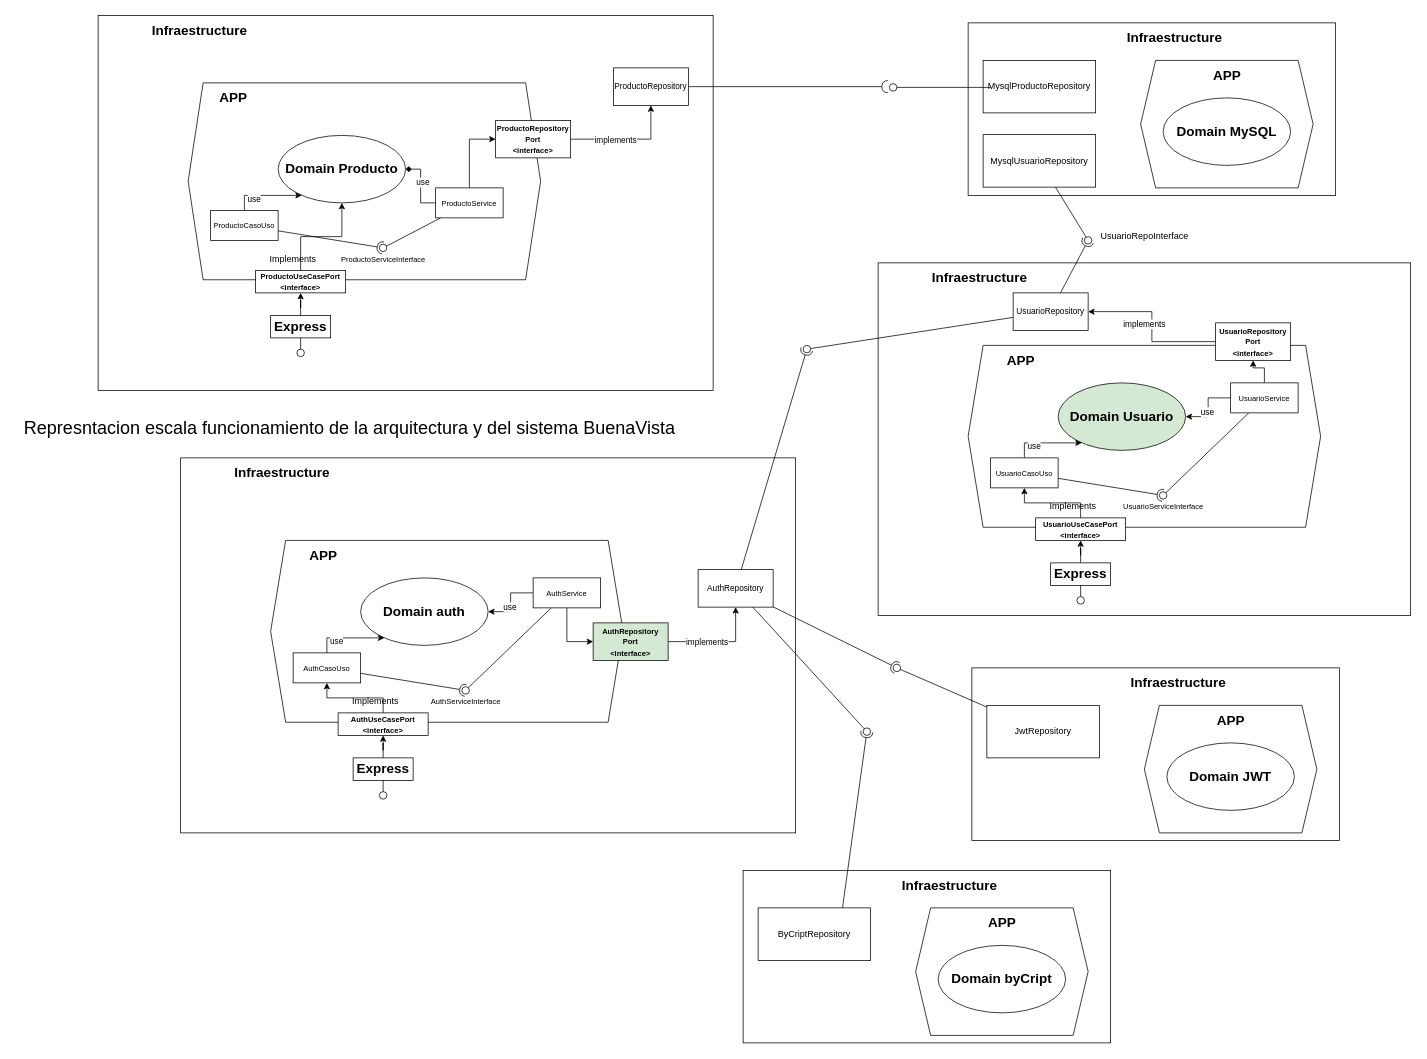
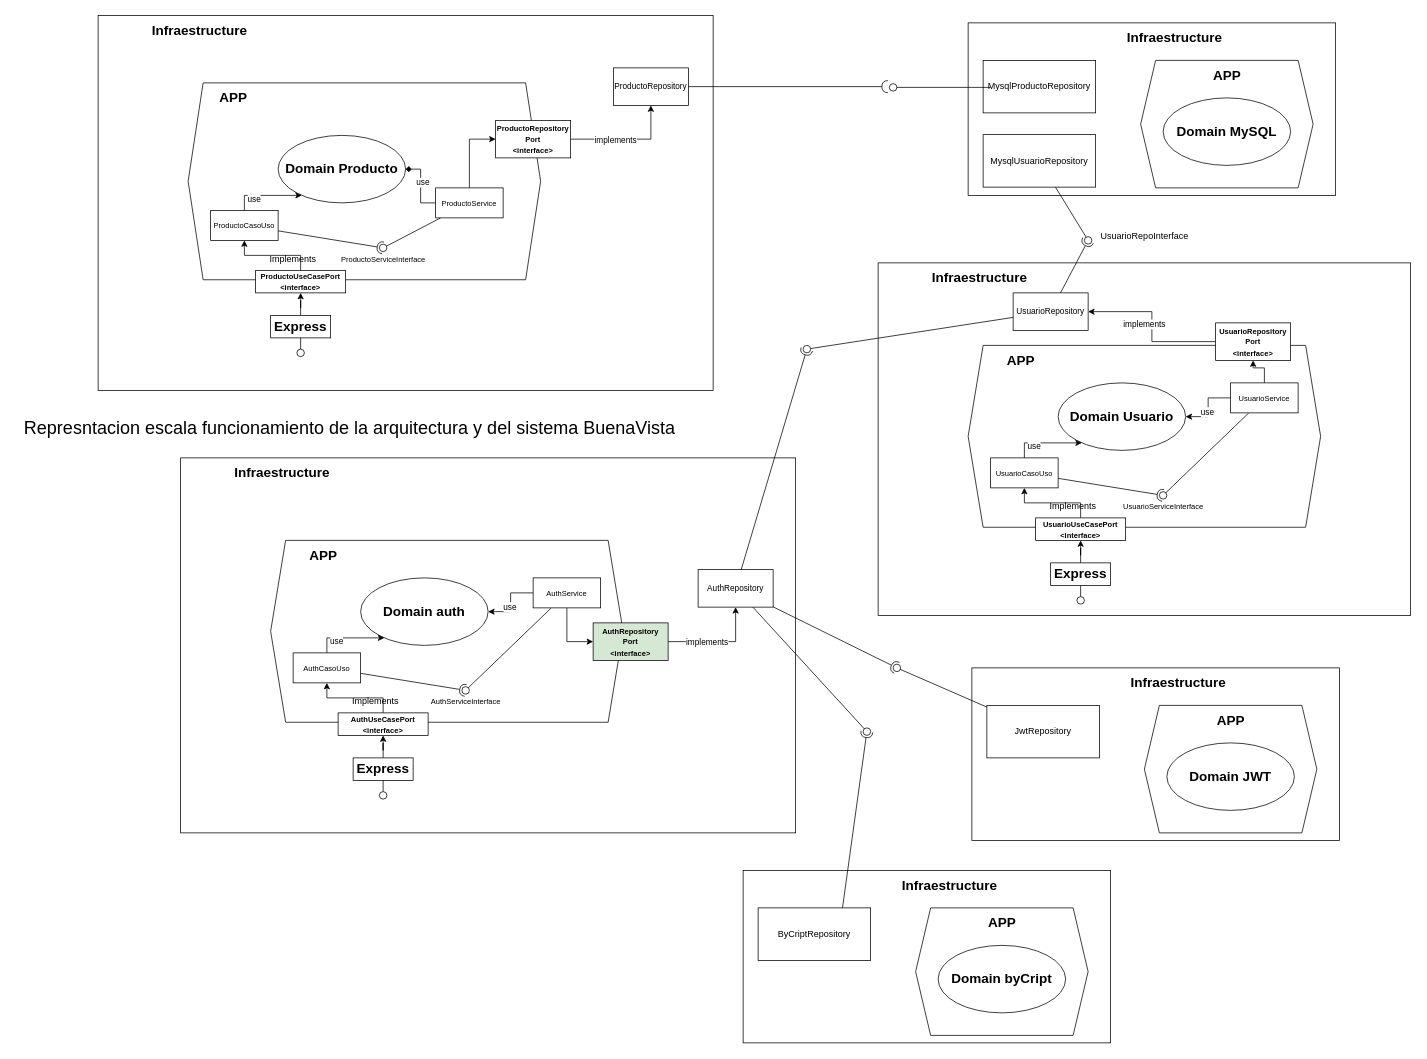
edge "ProductoUseCasePort <interface>" -> "Domain Producto": now "ProductoUseCasePort <interface>" -> "ProductoCasoUso"
node "Domain Usuario": fillcolor #d5e8d4 -> #ffffff
